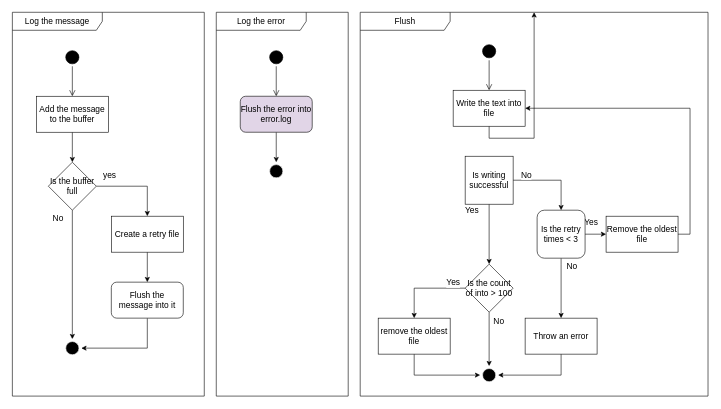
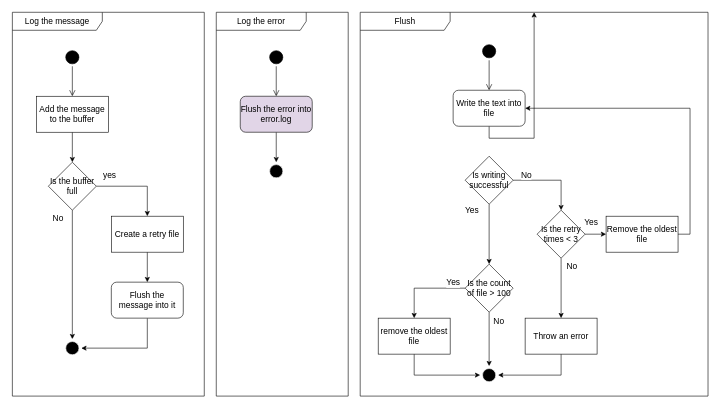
node "Write the text into file": shape rectangle -> rounded rectangle
node "Is writing successful": shape rectangle -> diamond
node "Is the retry times < 3": shape rounded rectangle -> diamond
node "Is the count of into > 100": label "Is the count of into > 100" -> "Is the count of file > 100"
